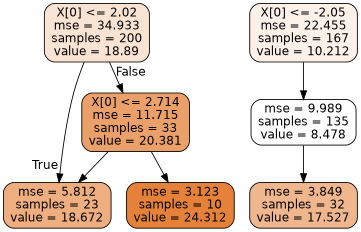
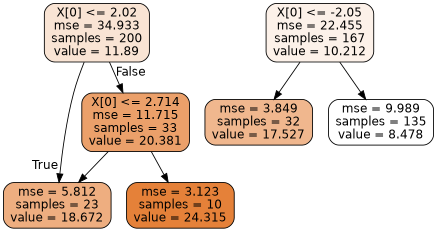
node "X[0] <= 2.02 mse = 34.933 samples = 200 value = 18.89": label "X[0] <= 2.02 mse = 34.933 samples = 200 value = 18.89" -> "X[0] <= 2.02 mse = 34.933 samples = 200 value = 11.89"
edge "mse = 9.989 samples = 135 value = 8.478" -> "mse = 3.849 samples = 32 value = 17.527": now "X[0] <= -2.05 mse = 22.455 samples = 167 value = 10.212" -> "mse = 3.849 samples = 32 value = 17.527"
node "mse = 3.123 samples = 10 value = 24.312": label "mse = 3.123 samples = 10 value = 24.312" -> "mse = 3.123 samples = 10 value = 24.315"
